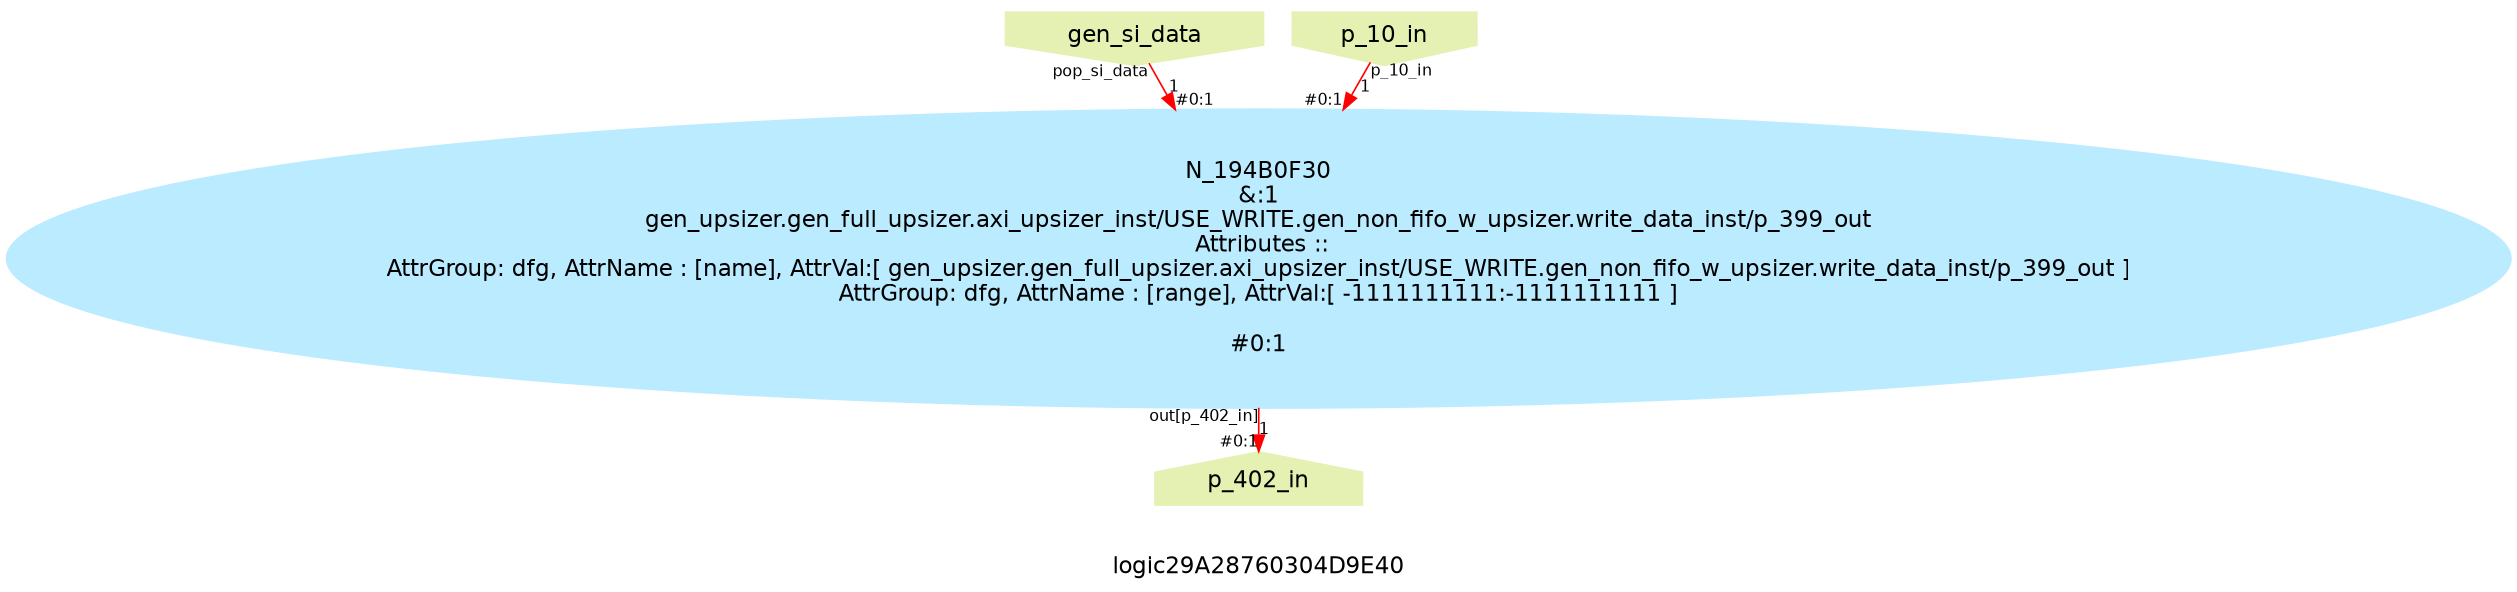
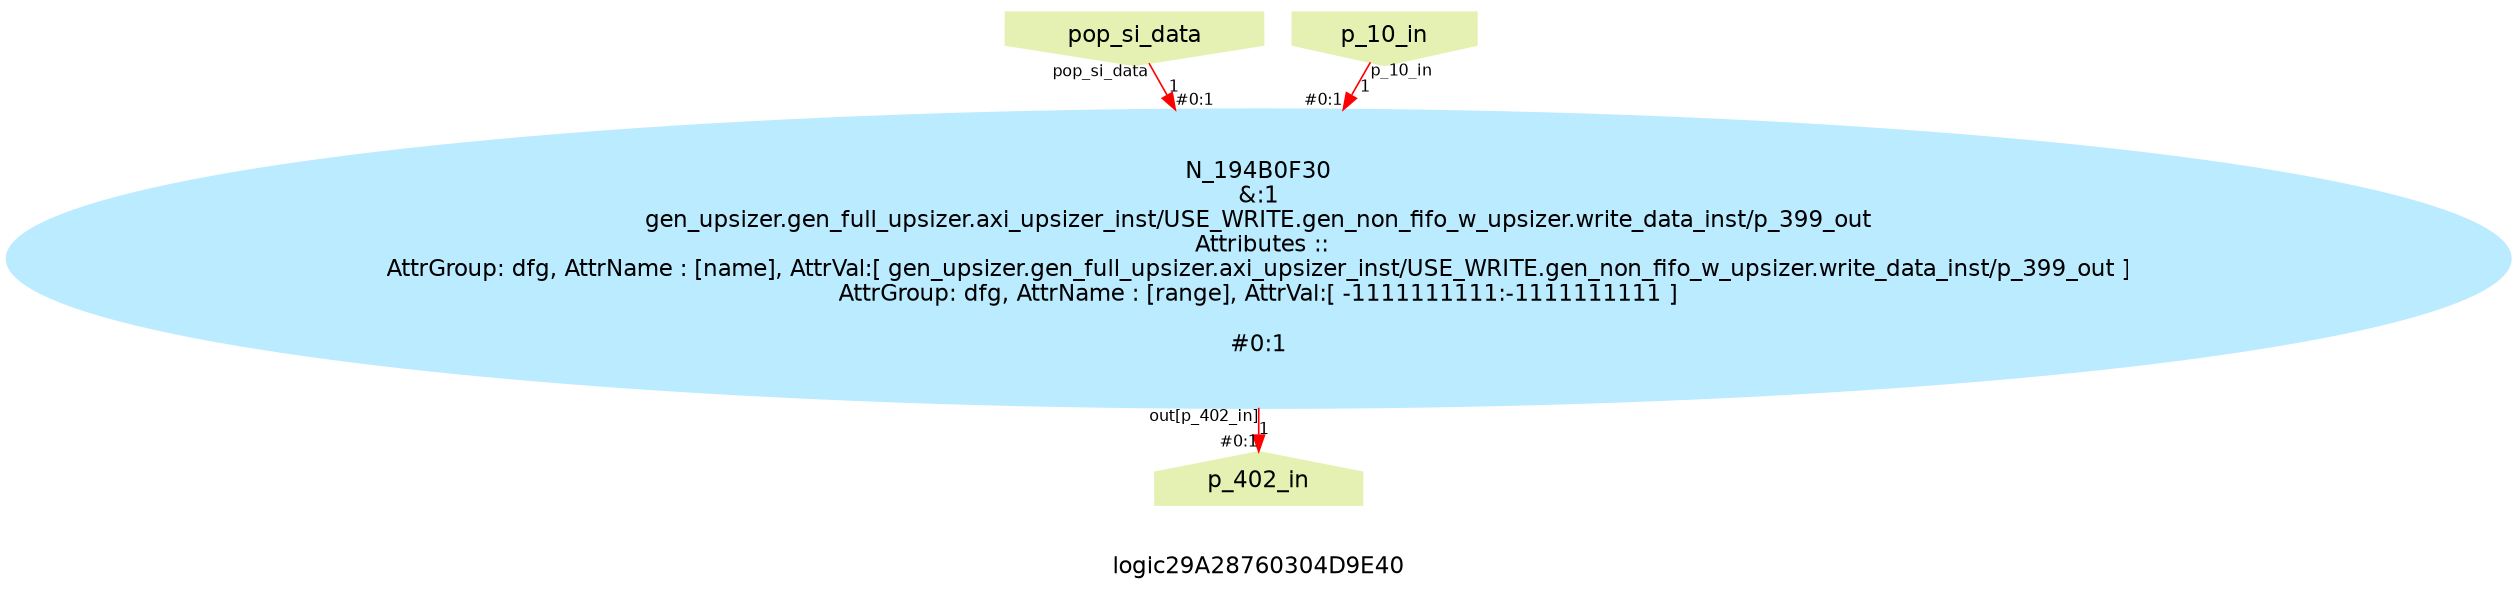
node "gen_si_data": label "gen_si_data" -> "pop_si_data"
